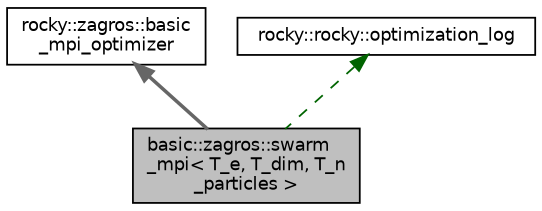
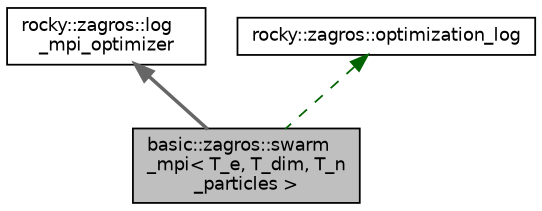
node "rocky::zagros::basic _mpi_optimizer": label "rocky::zagros::basic _mpi_optimizer" -> "rocky::zagros::log _mpi_optimizer"
node "rocky::rocky::optimization_log": label "rocky::rocky::optimization_log" -> "rocky::zagros::optimization_log"
